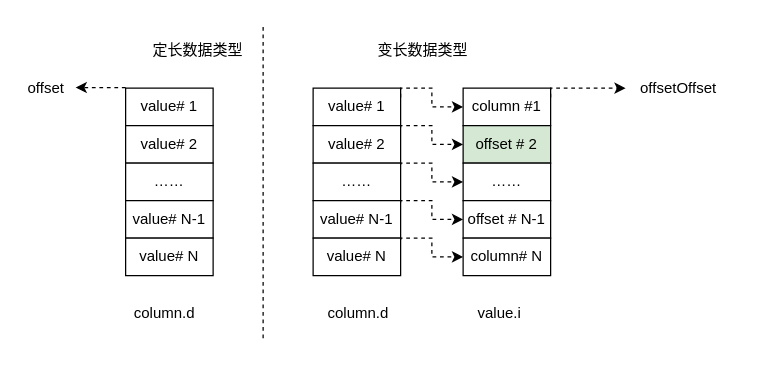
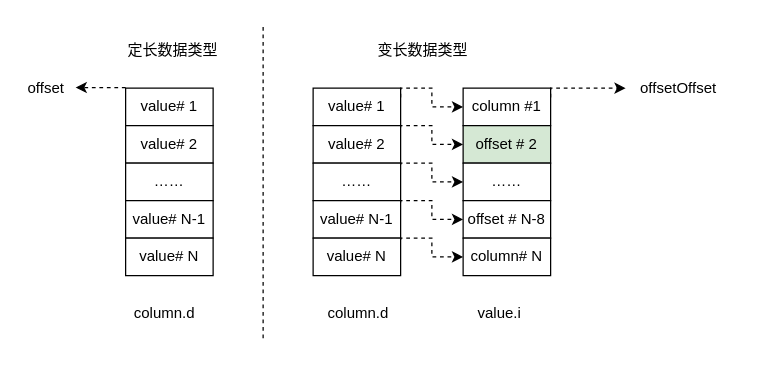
node "定长数据类型": moved (207, 51) -> (182, 51)
node "offset # N-1": label "offset # N-1" -> "offset # N-8"
